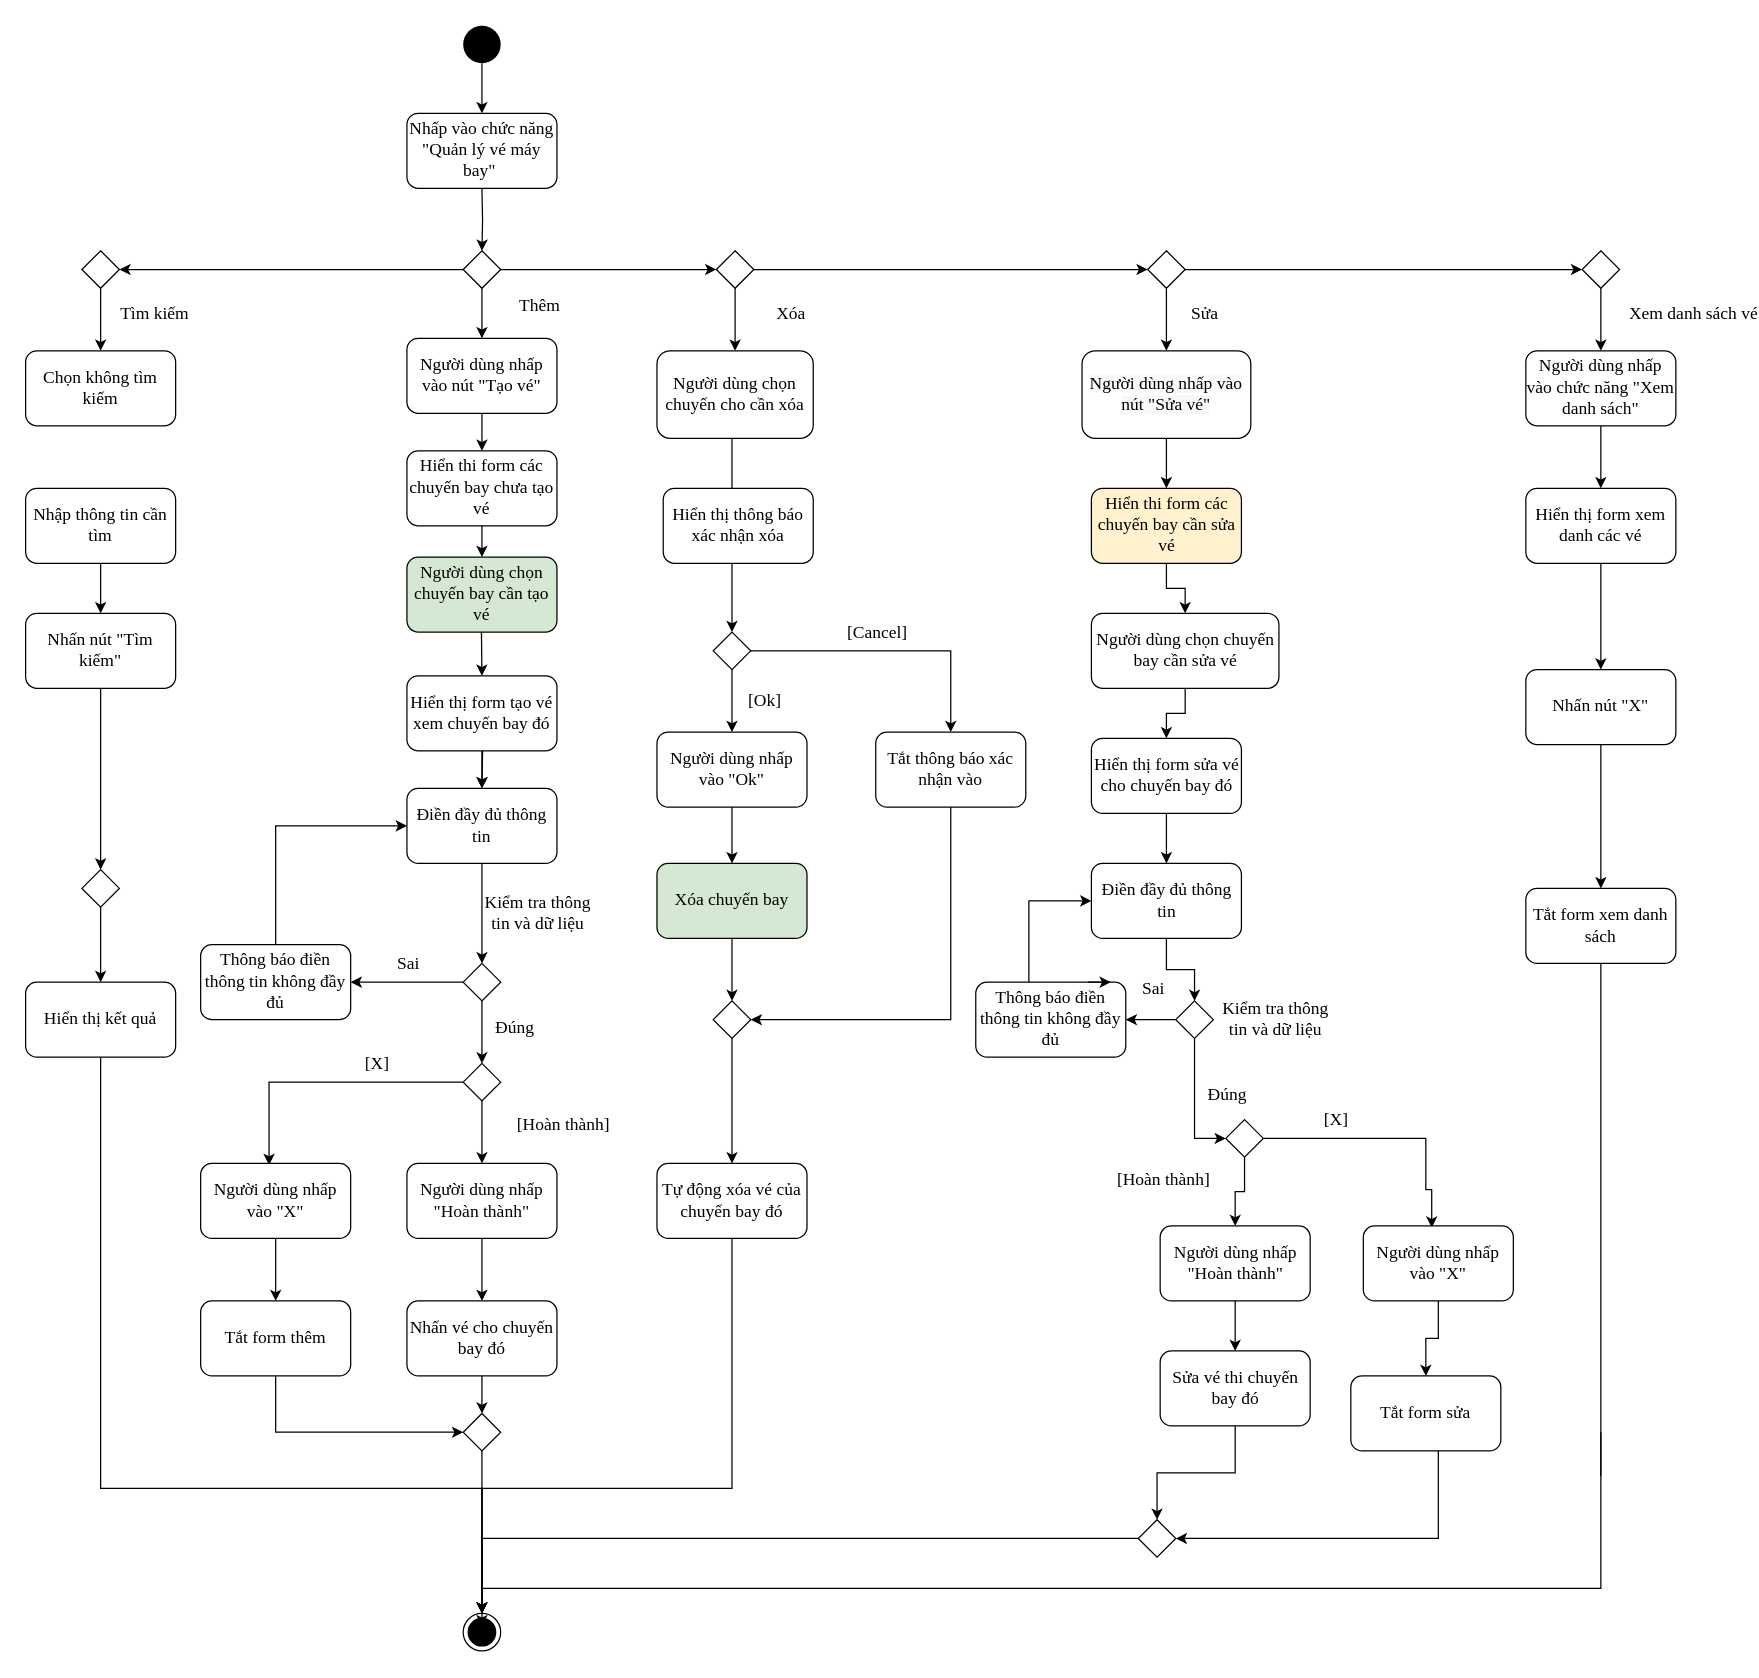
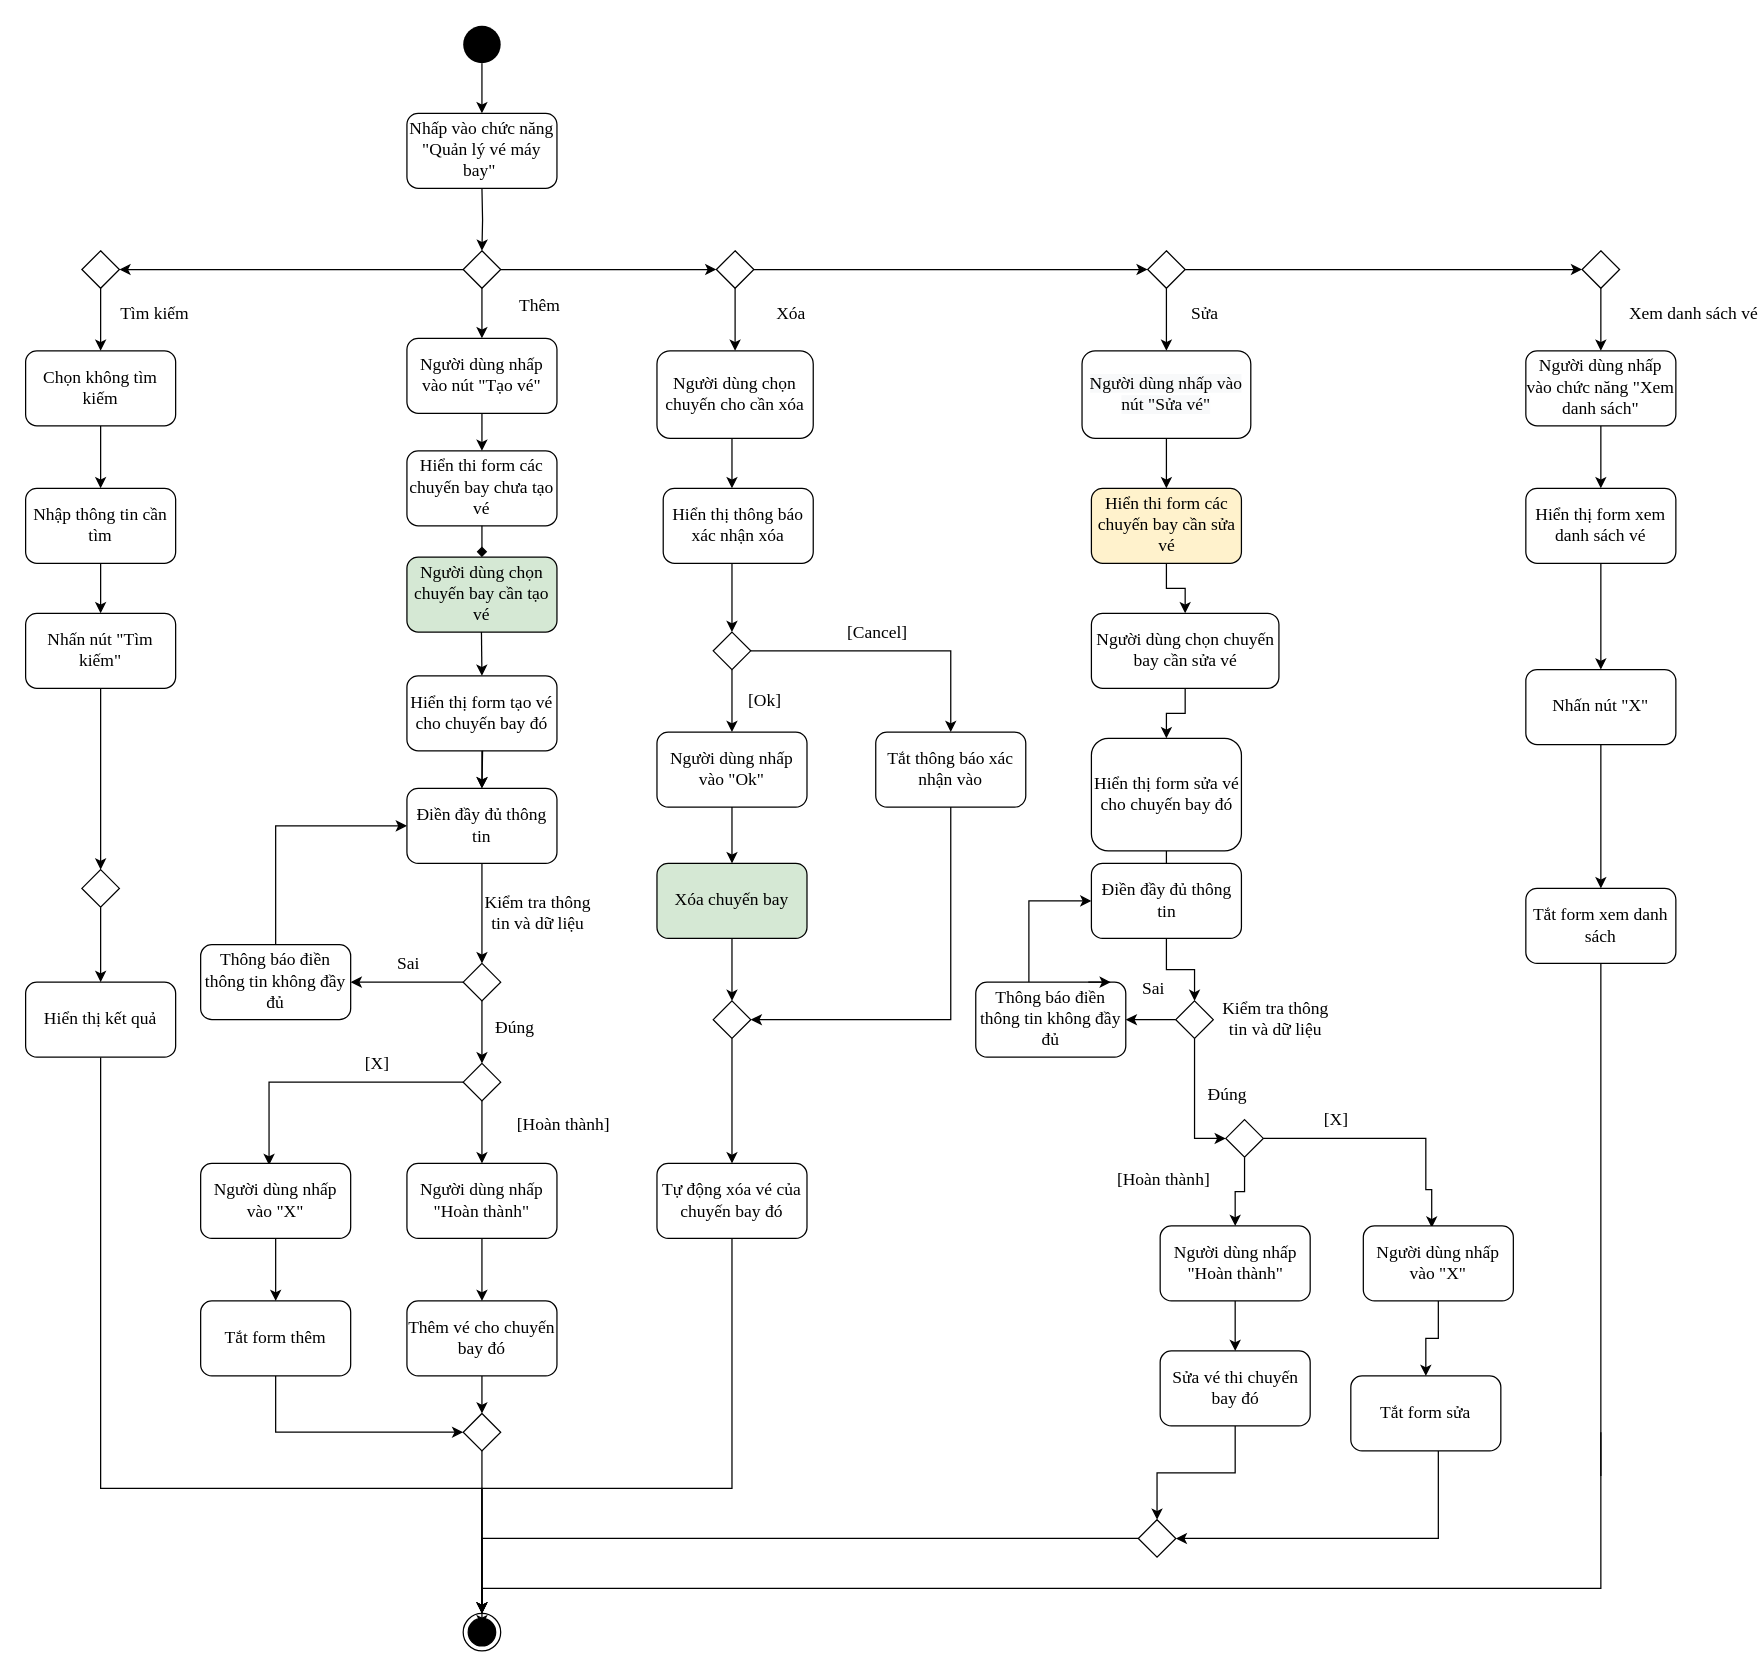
edge "Chọn không tìm kiếm" -> "Nhập thông tin cần tìm": added
edge "Người dùng chọn chuyến cho cần xóa" -- "Hiển thị thông báo xác nhận xóa": arrowhead none -> classic
node "Hiển thị form xem danh các vé": label "Hiển thị form xem danh các vé" -> "Hiển thị form xem danh sách vé"
edge "Hiển thi form các chuyến bay chưa tạo vé" -> "Người dùng chọn chuyến bay cần tạo vé": arrowhead classic -> diamond
node "Hiển thị form tạo vé xem chuyến bay đó": label "Hiển thị form tạo vé xem chuyến bay đó" -> "Hiển thị form tạo vé cho chuyến bay đó"
node "Hiển thị form sửa vé cho chuyến bay đó": size 150x75 -> 150x113
node "Nhấn vé cho chuyến bay đó": label "Nhấn vé cho chuyến bay đó" -> "Thêm vé cho chuyến bay đó"
